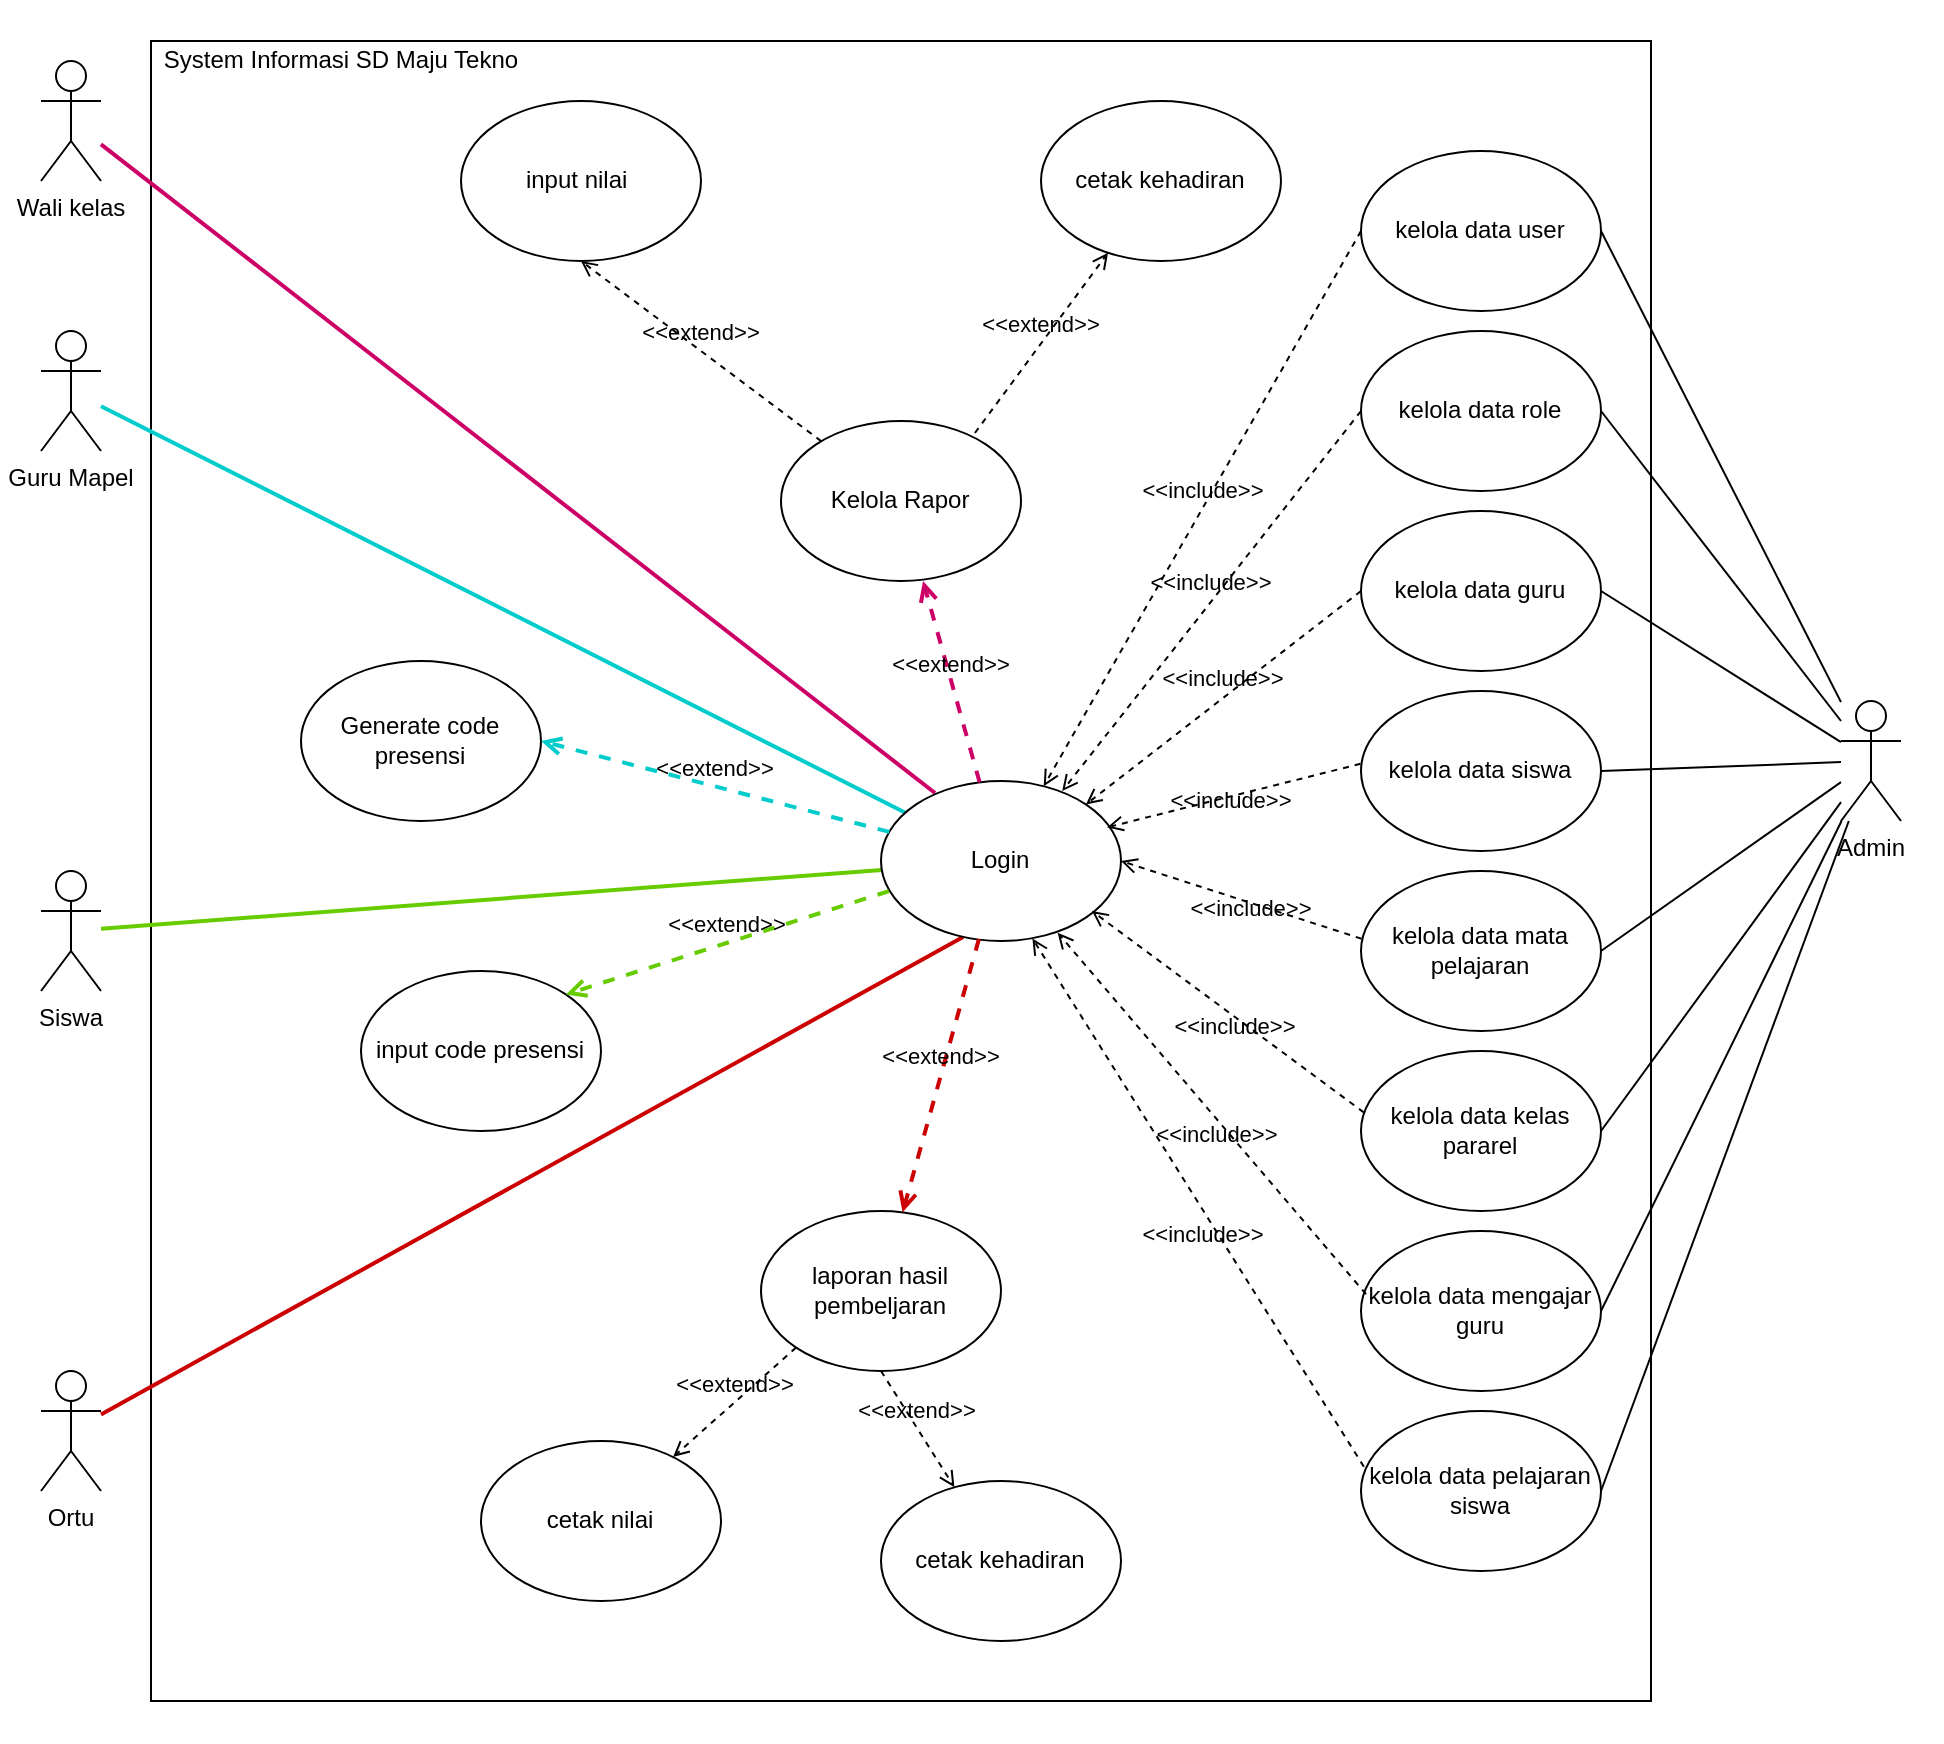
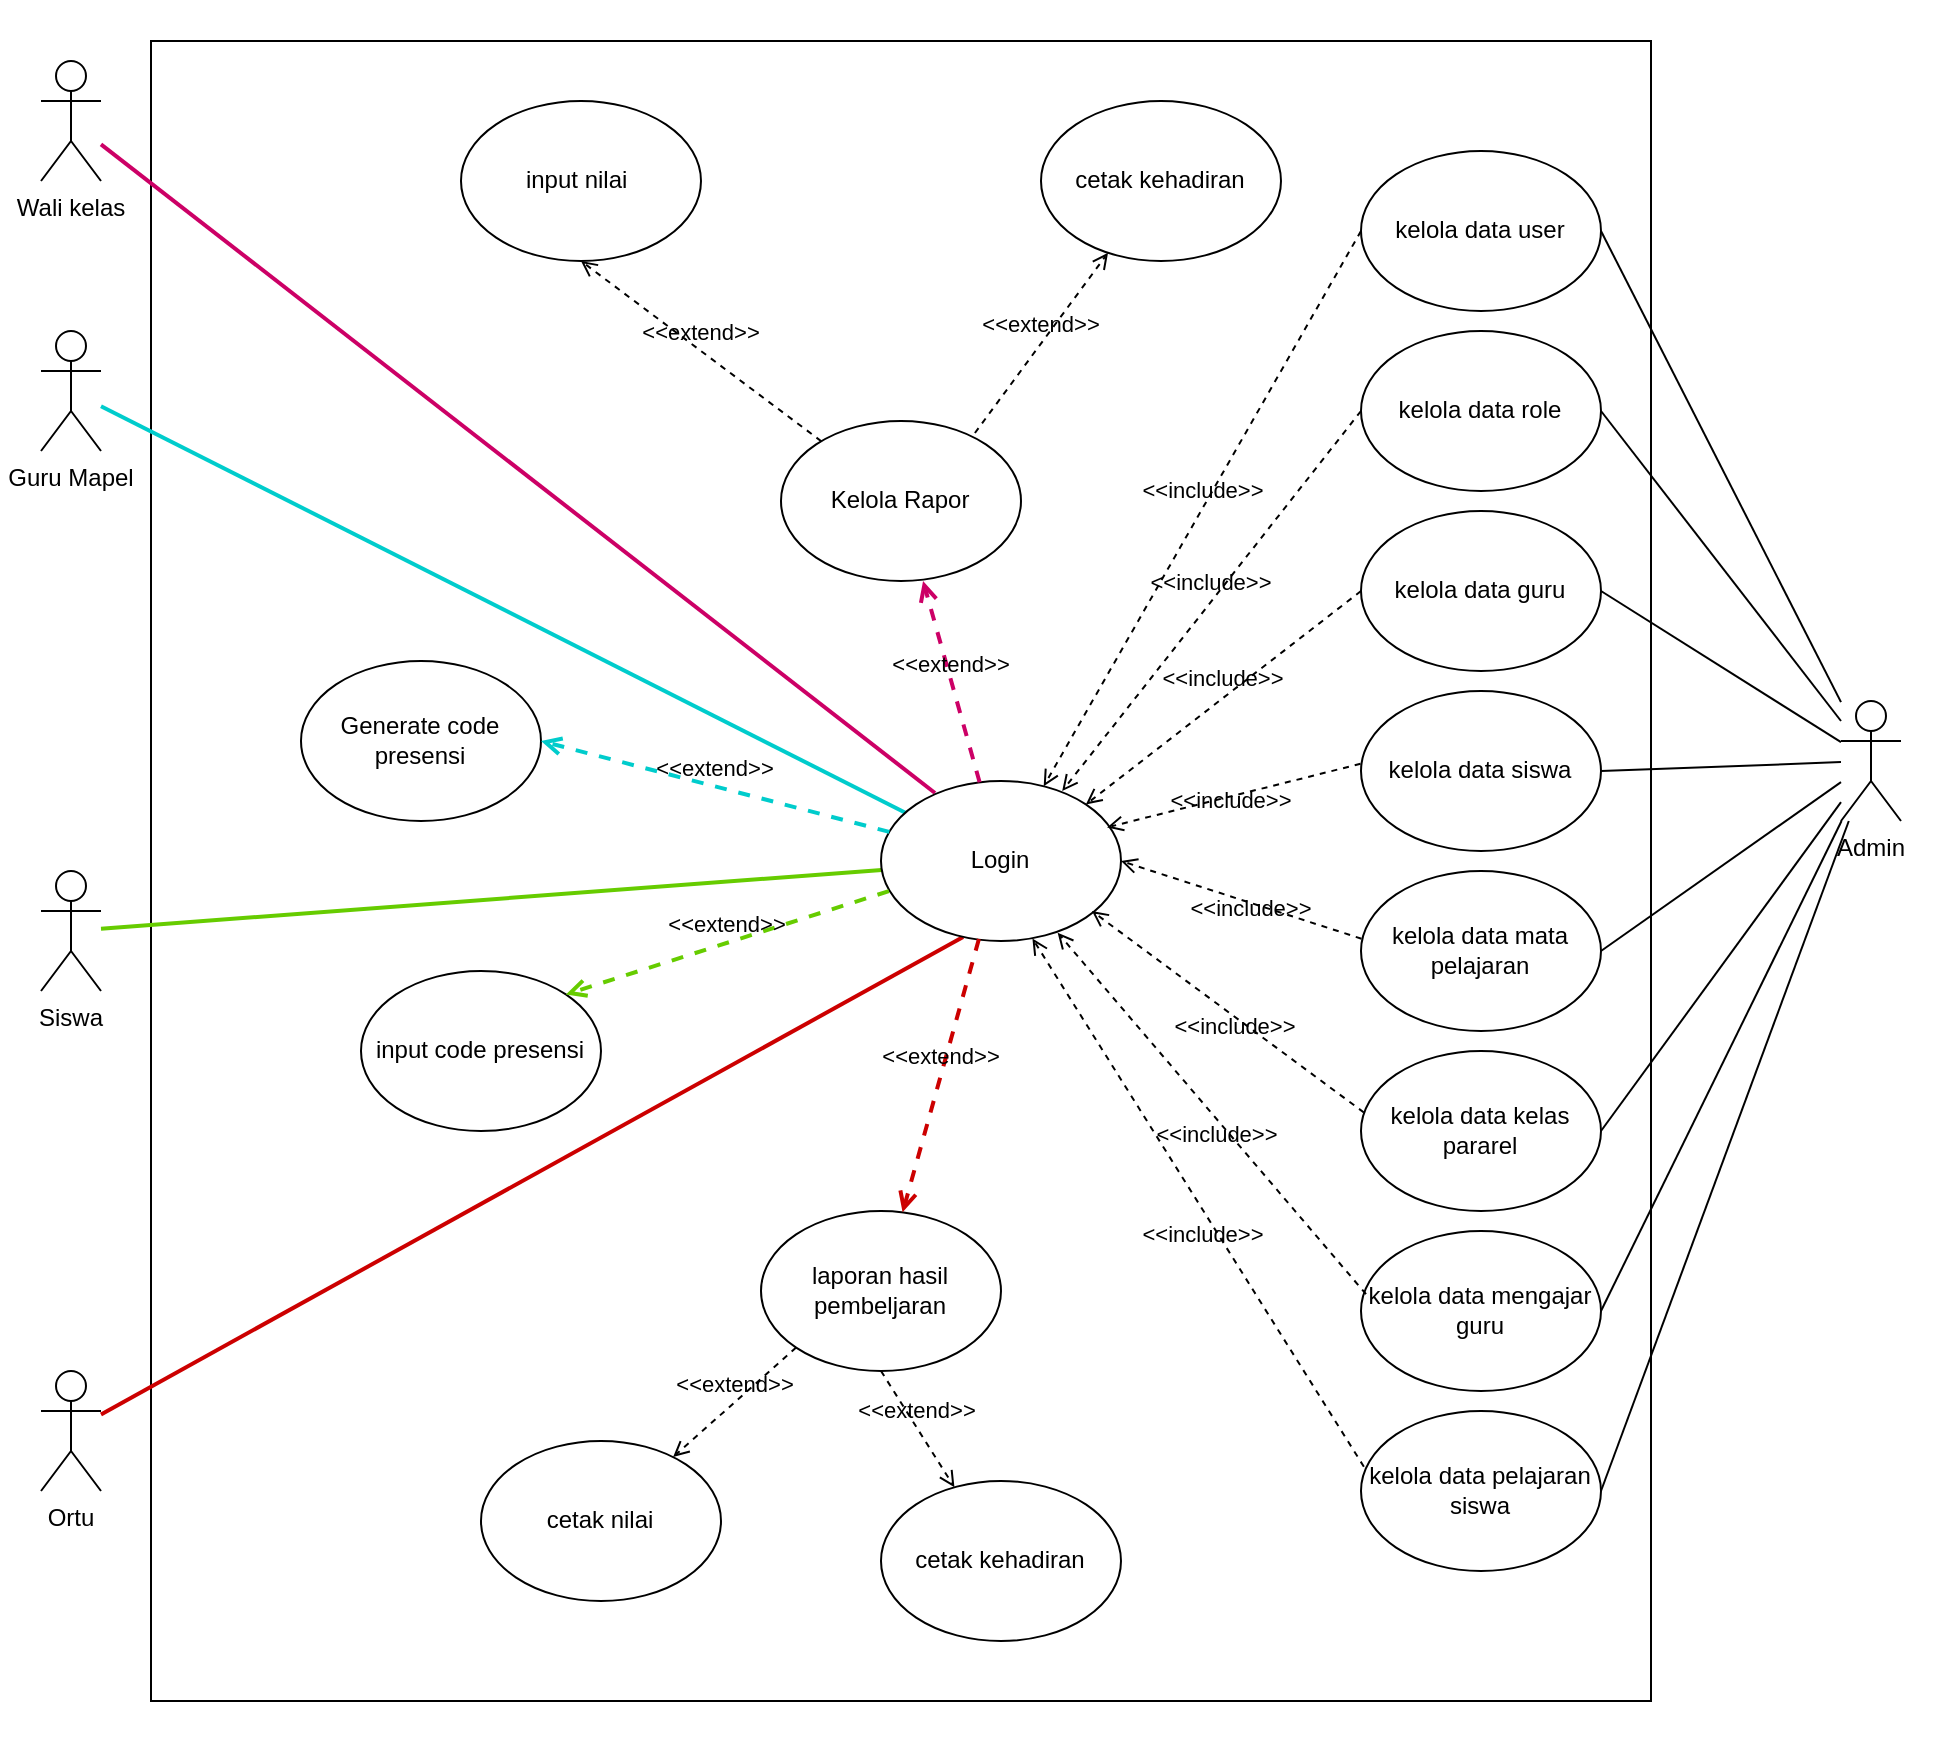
node "System Informasi SD Maju Tekno": removed
